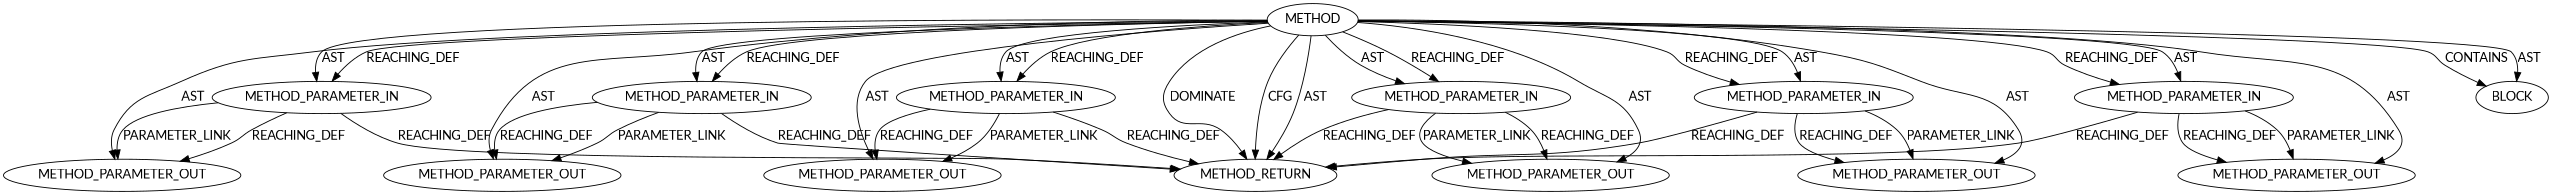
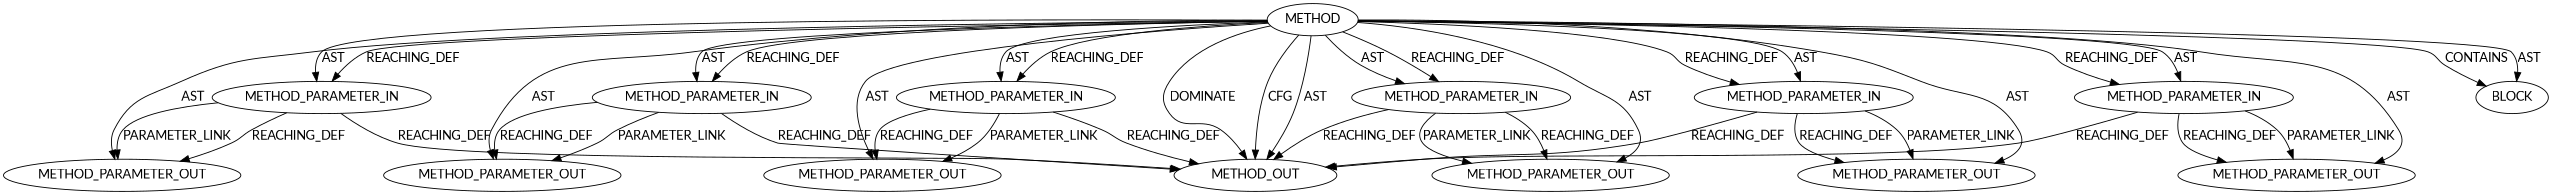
node "METHOD_RETURN": label "METHOD_RETURN" -> "METHOD_OUT"
